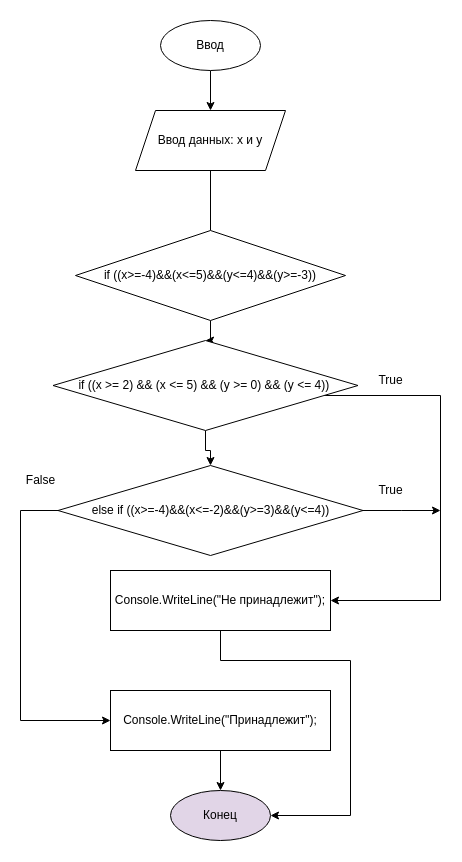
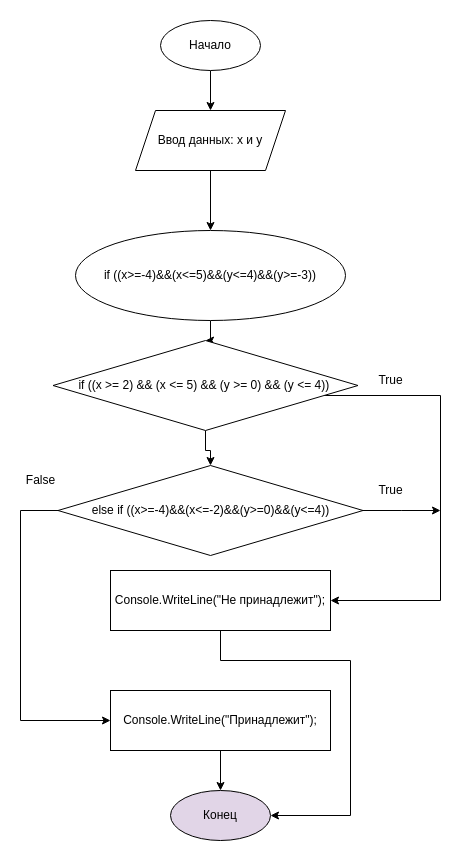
node "Ввод": label "Ввод" -> "Начало"
edge "Ввод данных: x и y" -- "if ((x>=-4)&&(x<=5)&&(y<=4)&&(y>=-3))": arrowhead none -> classic
node "if ((x>=-4)&&(x<=5)&&(y<=4)&&(y>=-3))": shape diamond -> ellipse
node "else if ((x>=-4)&&(x<=-2)&&(y>=3)&&(y<=4))": label "else if ((x>=-4)&&(x<=-2)&&(y>=3)&&(y<=4))" -> "else if ((x>=-4)&&(x<=-2)&&(y>=0)&&(y<=4))"
